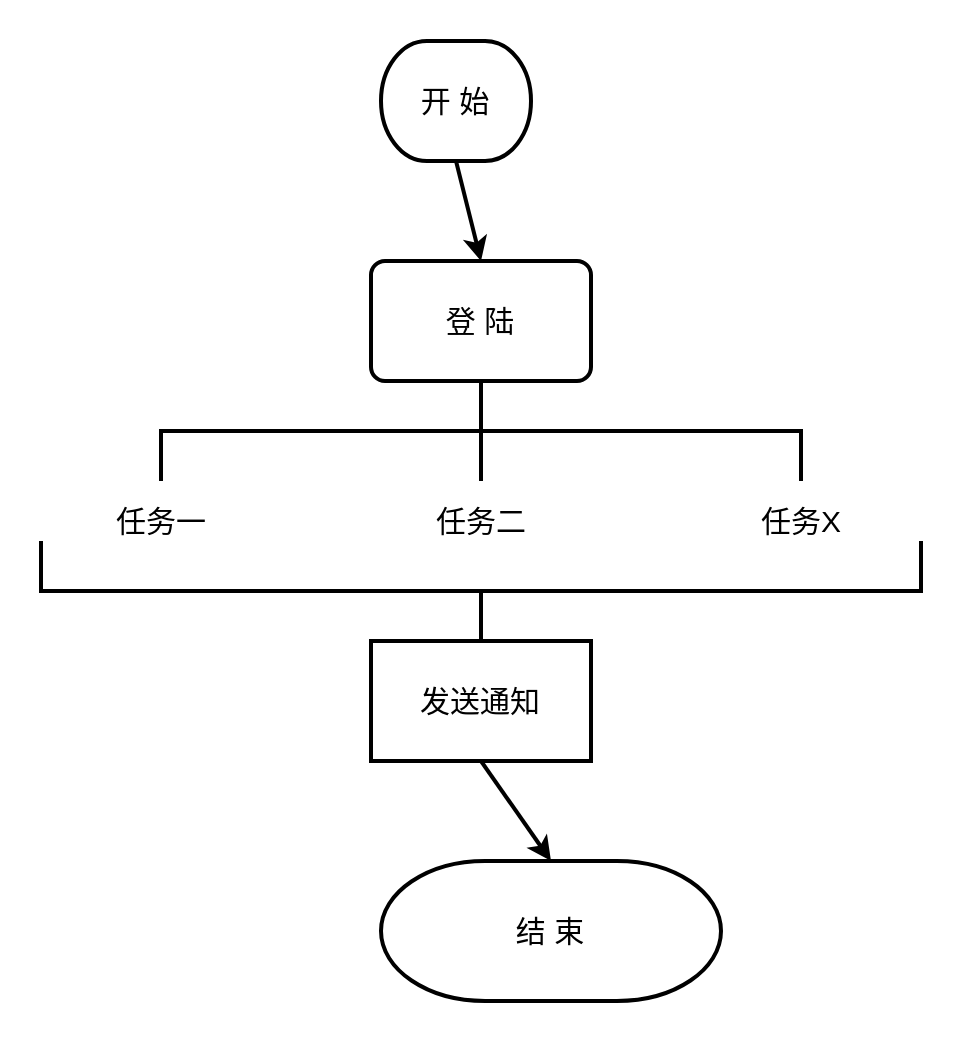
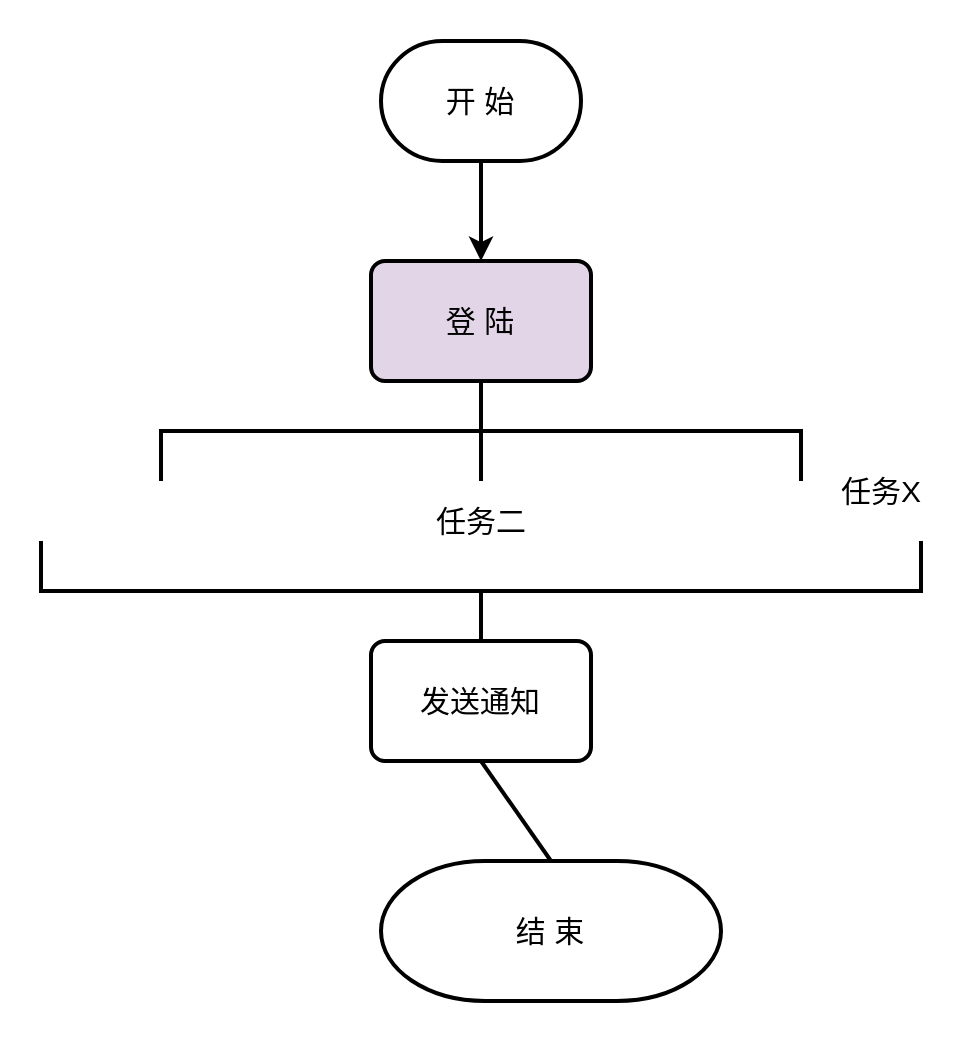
node "开 始": size 150x120 -> 200x120
node "登 陆": fillcolor #ffffff -> #e1d5e7
node "任务一": removed
node "任务X": moved (801, 521) -> (881, 491)
node "发送通知": shape rectangle -> rounded rectangle
edge "发送通知" -> "结 束": arrowhead classic -> none
